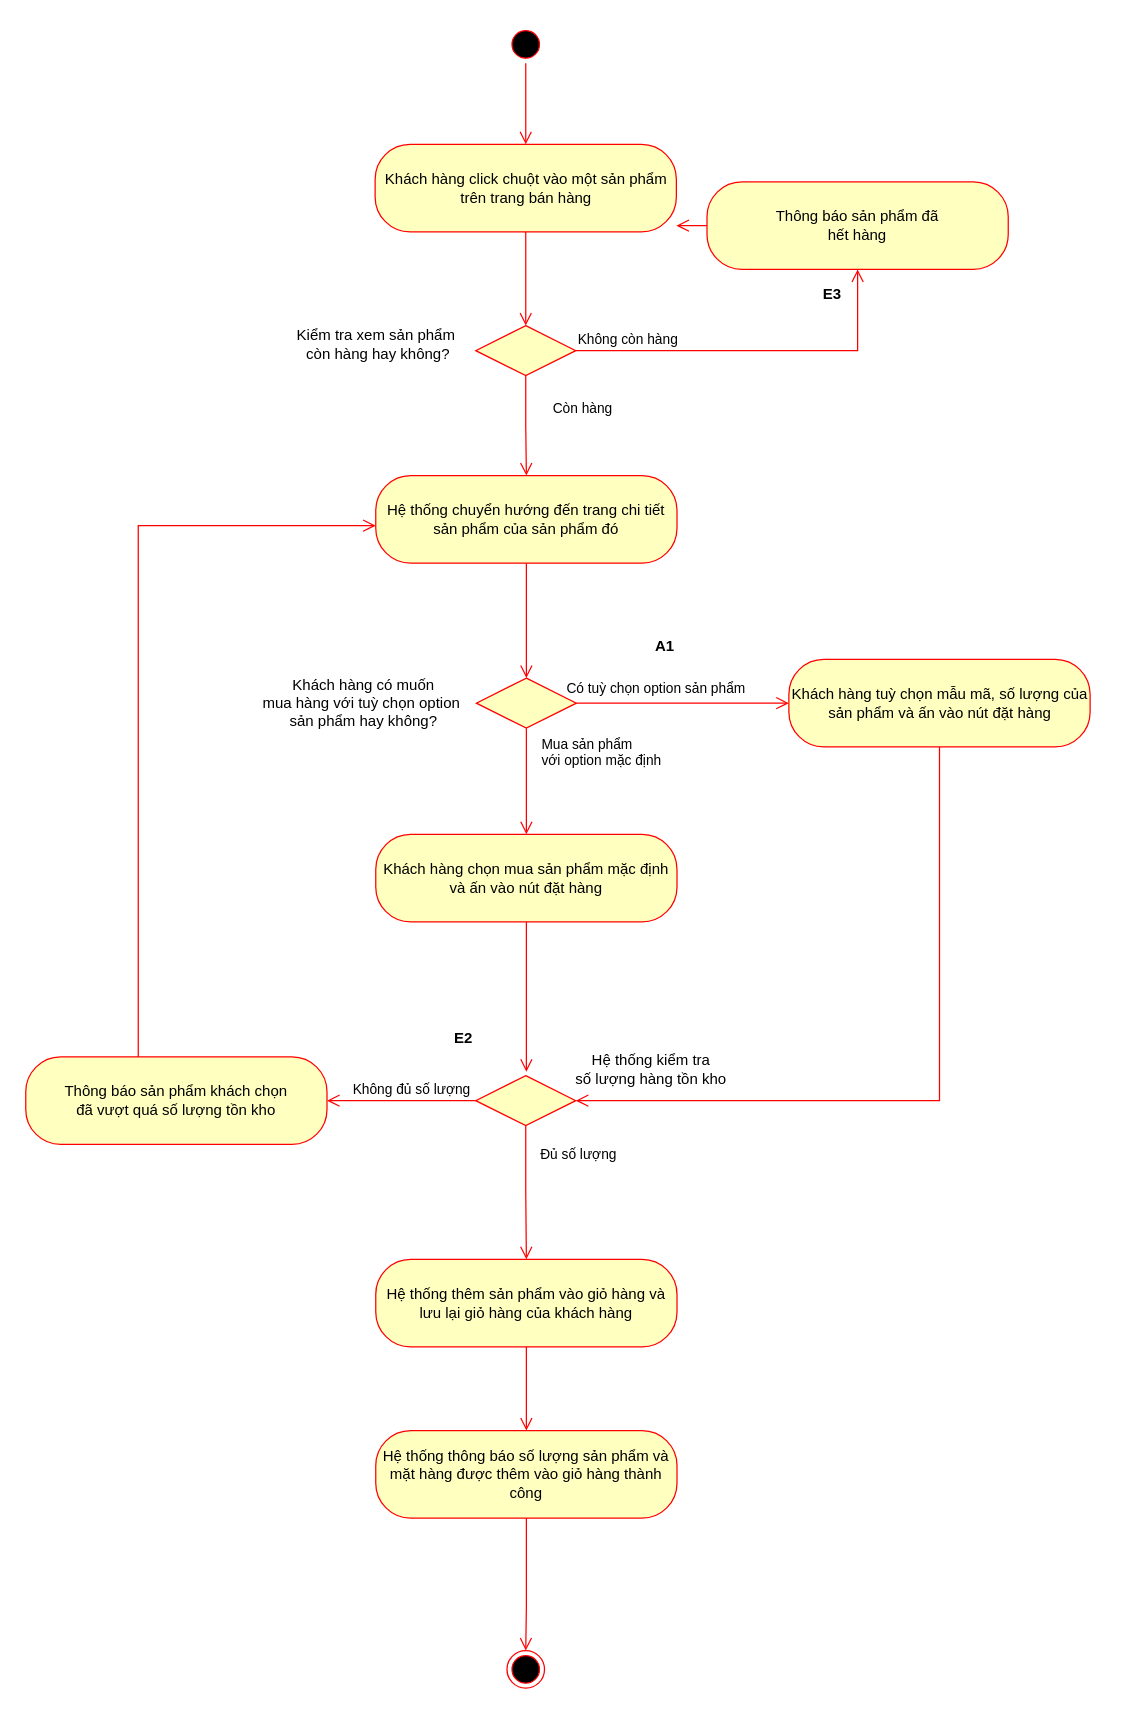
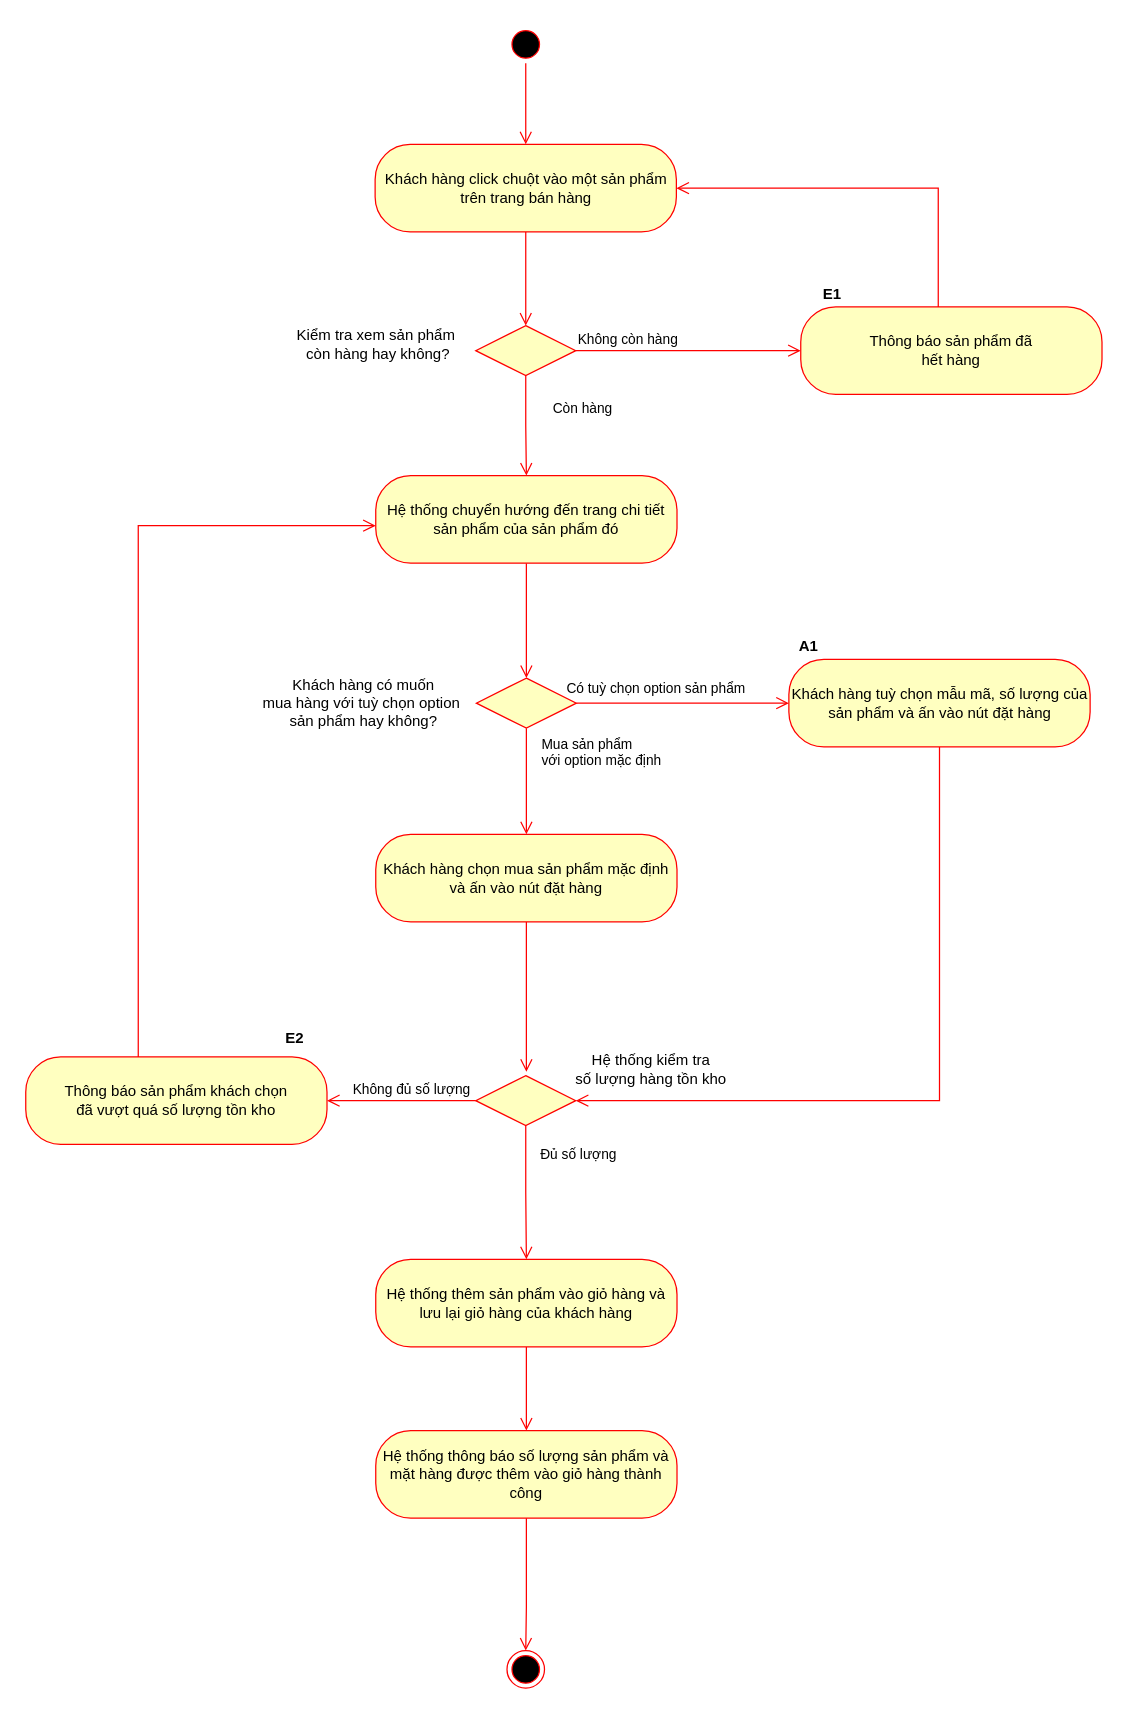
node "Thông báo sản phẩm đã hết hàng": moved (858, 226) -> (951, 351)
node "E3": label "E3" -> "E1"
node "A1": moved (664, 647) -> (808, 647)
node "E2": moved (463, 1038) -> (294, 1038)
